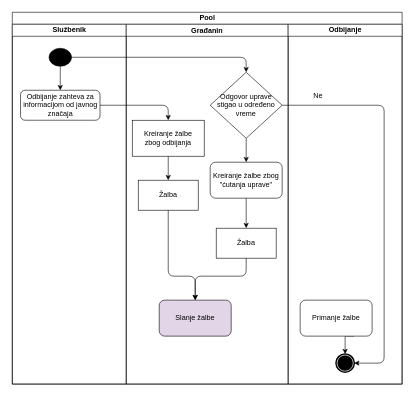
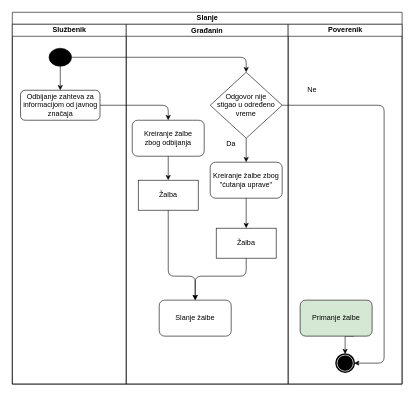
node "Pool": label "Pool" -> "Slanje"
node "Odbijanje": label "Odbijanje" -> "Poverenik"
node "Ne": moved (318, 96) -> (312, 90)
node "Odgovor uprave stigao u određeno vreme": label "Odgovor uprave stigao u određeno vreme" -> "Odgovor nije stigao u određeno vreme"
node "Kreiranje žalbe zbog odbijanja": shape rectangle -> rounded rectangle
node "Da": added
node "Slanje žalbe": fillcolor #e1d5e7 -> #ffffff
node "Primanje žalbe": fillcolor #ffffff -> #d5e8d4
